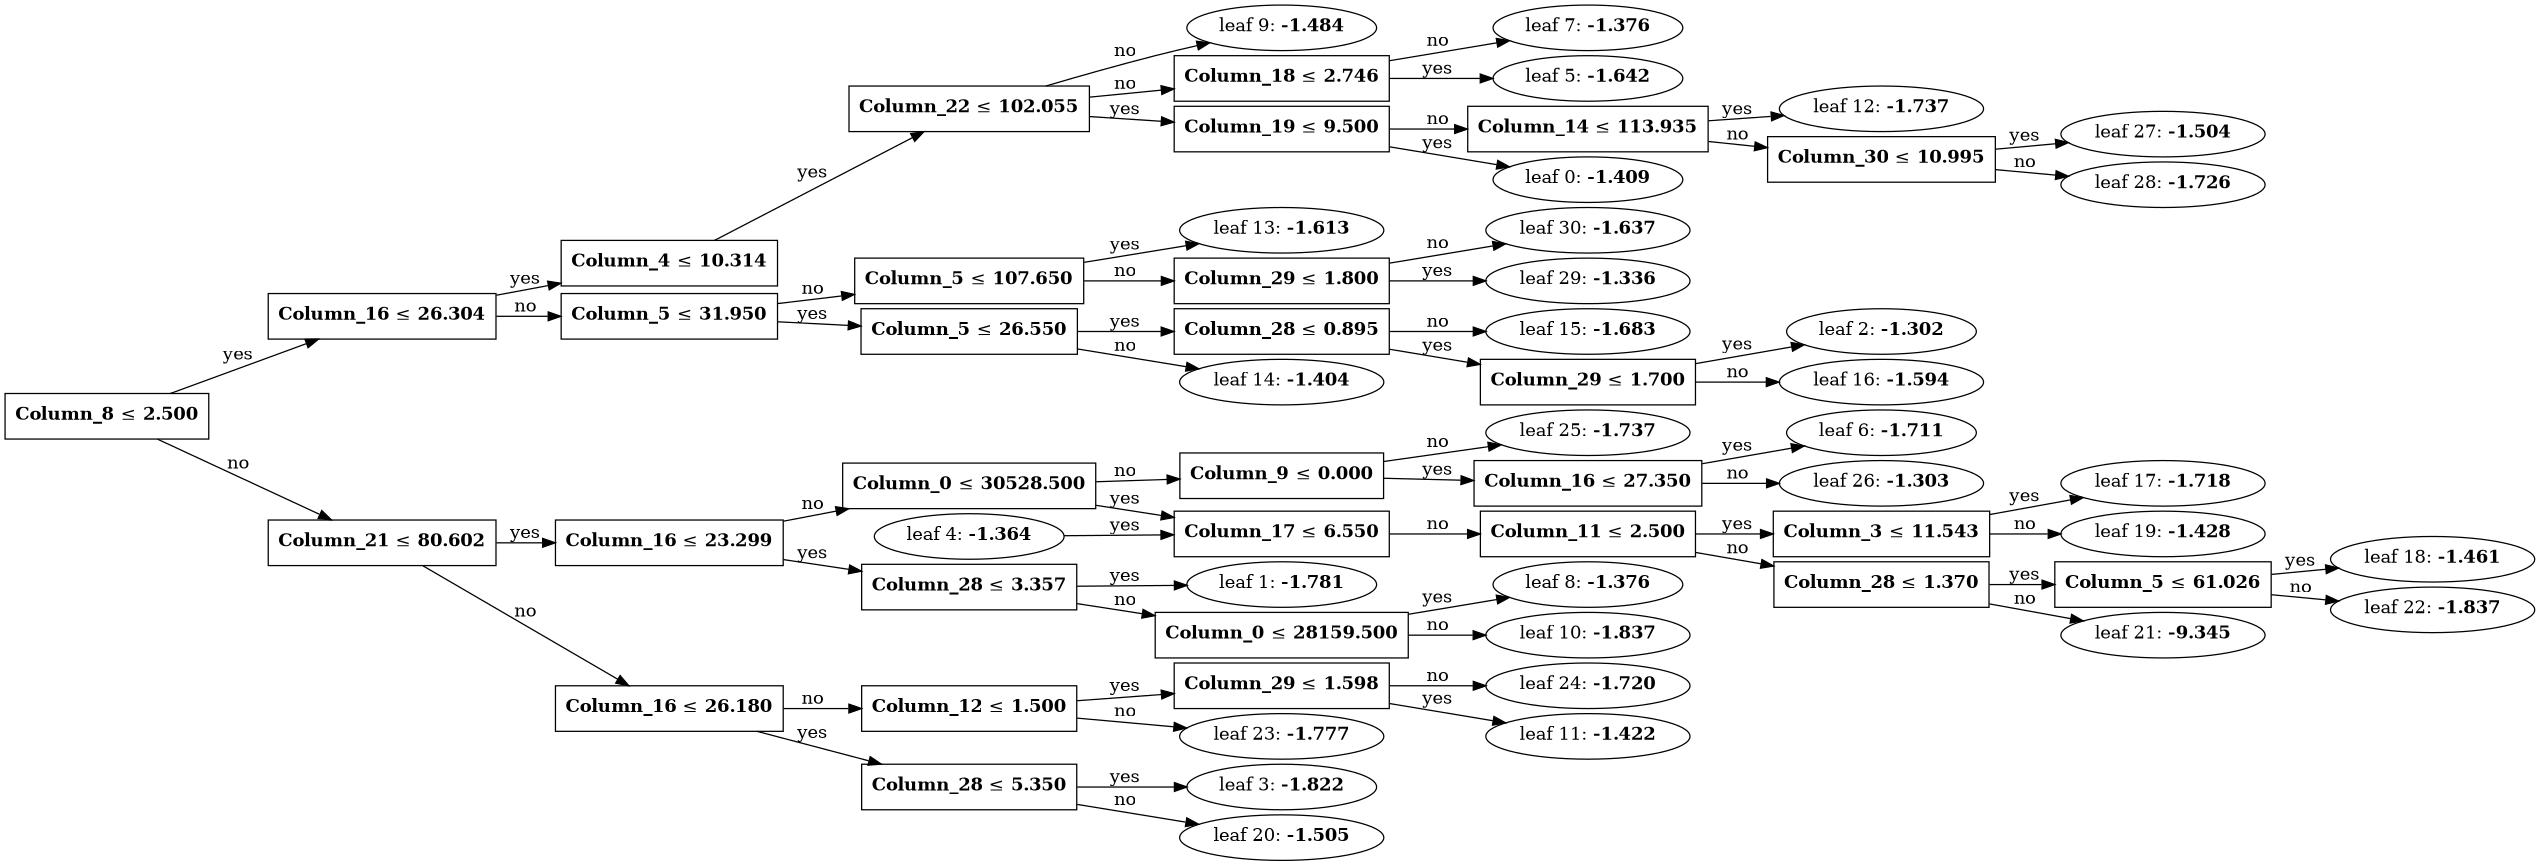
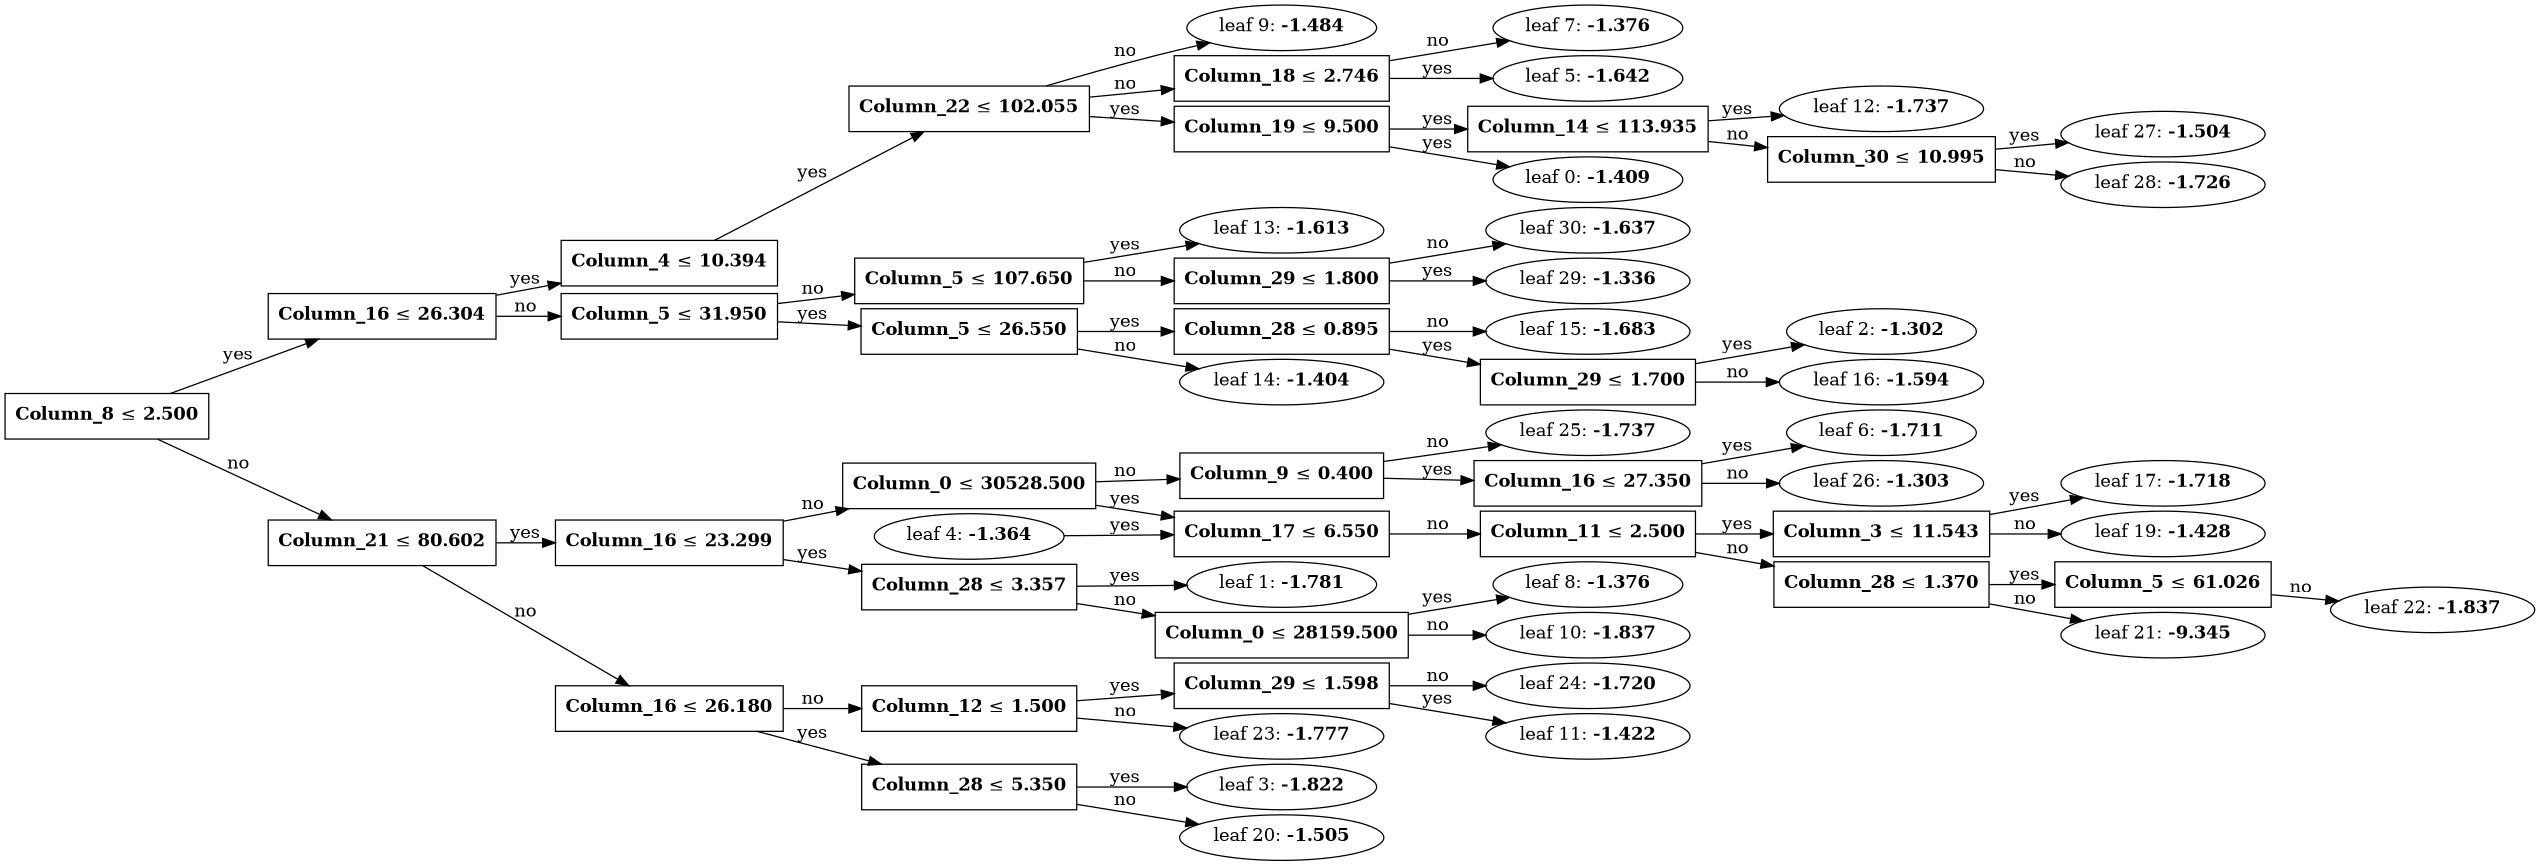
edge "Column_19" -> "Column_14": label "no" -> "yes"
node "Column_4": text "10.314" -> "10.394"
node "Column_9": text "0.000" -> "0.400"
node "leaf 18:": removed
